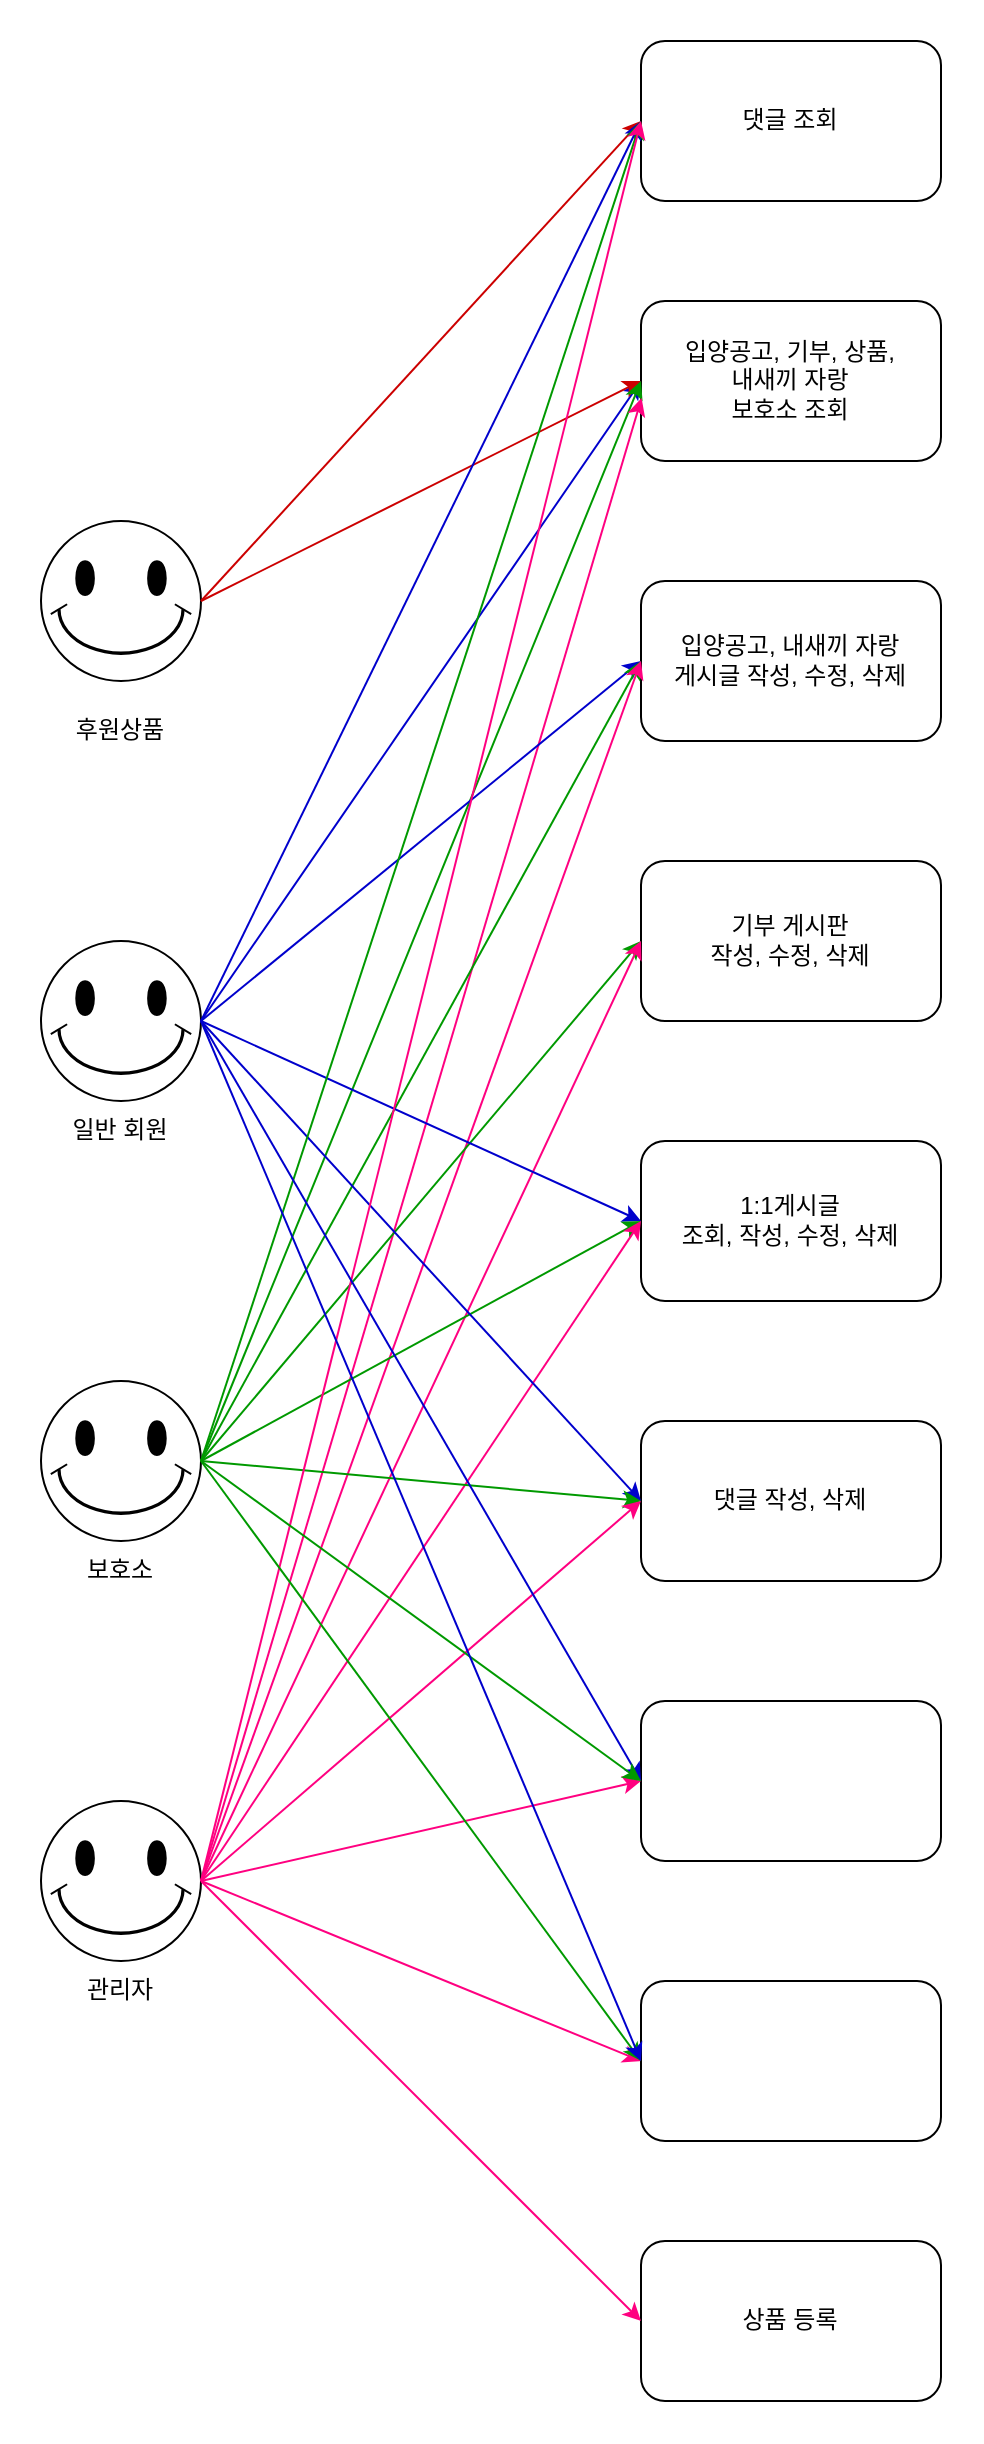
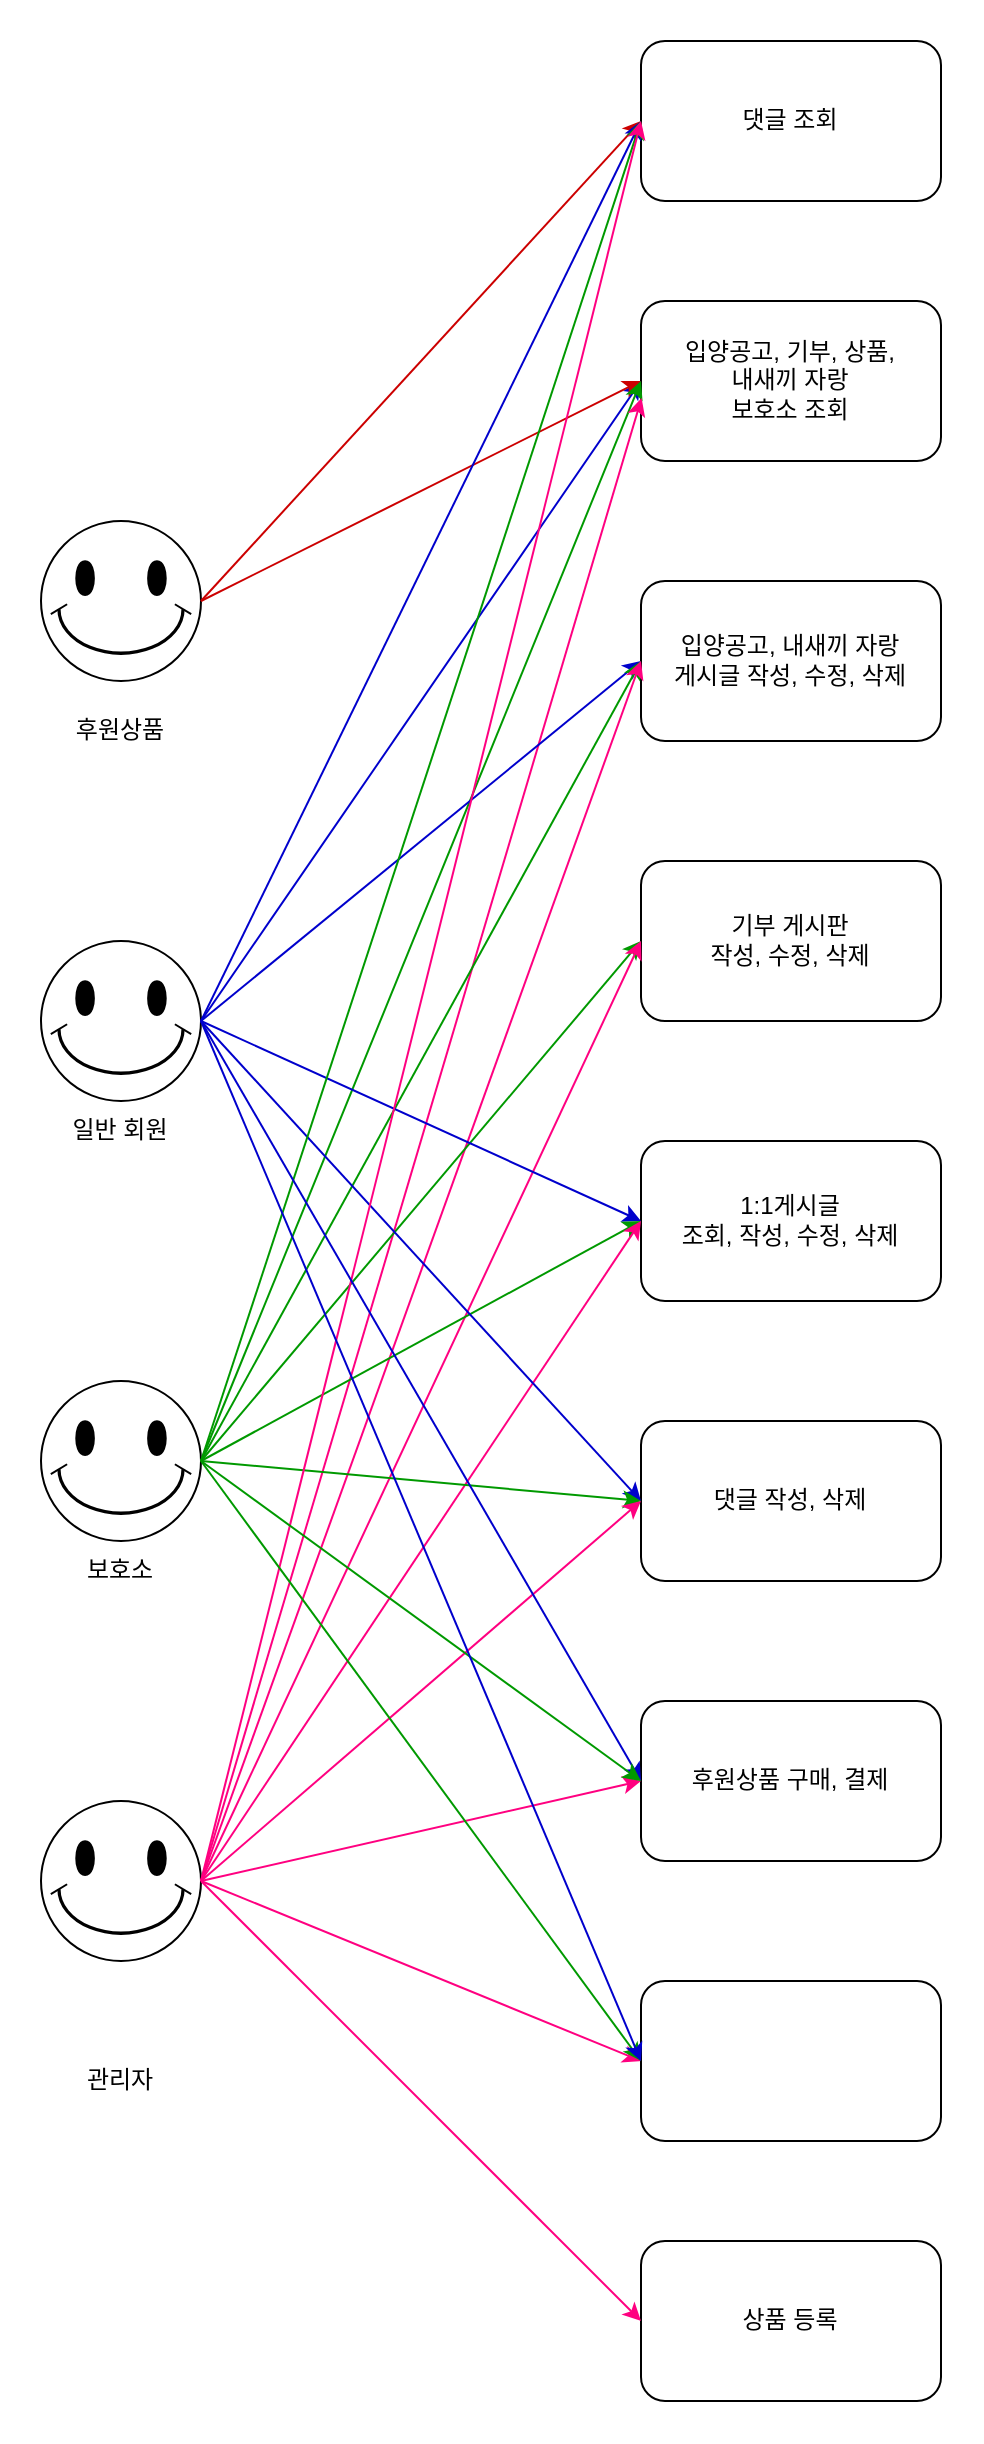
node "후원상품 구매, 결제": added
node "관리자": moved (121, 1991) -> (121, 2081)
